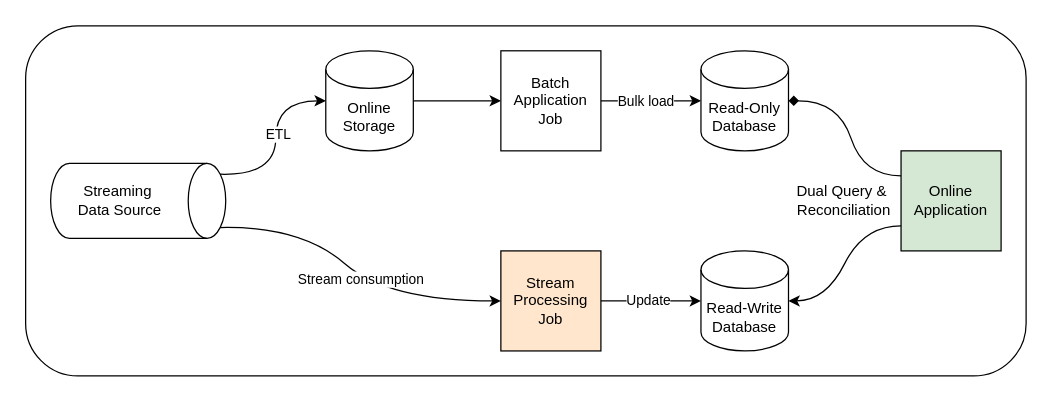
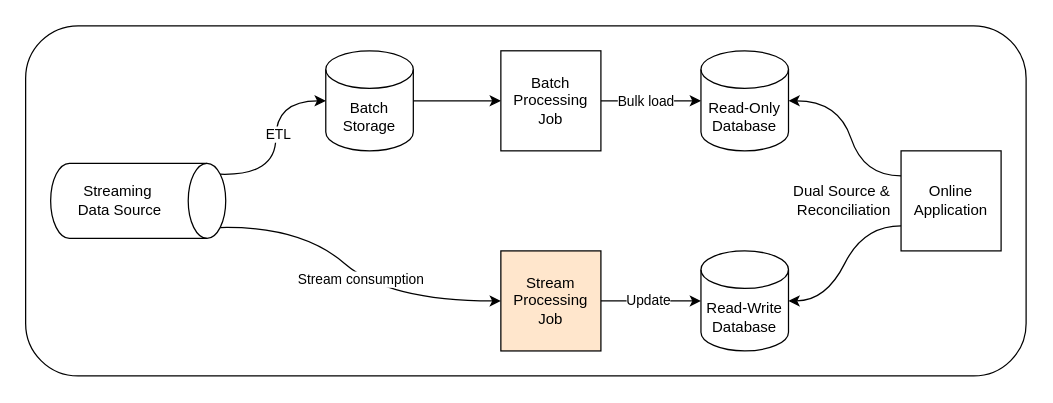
node "Batch Application Job": label "Batch Application Job" -> "Batch Processing Job"
edge "Online Application" -> "Read-Only Database": arrowhead diamond -> classic
node "Online Storage": label "Online Storage" -> "Batch Storage"
node "Dual Query & Reconciliation": label "Dual Query & Reconciliation" -> "Dual Source & Reconciliation"
node "Online Application": fillcolor #d5e8d4 -> #ffffff
